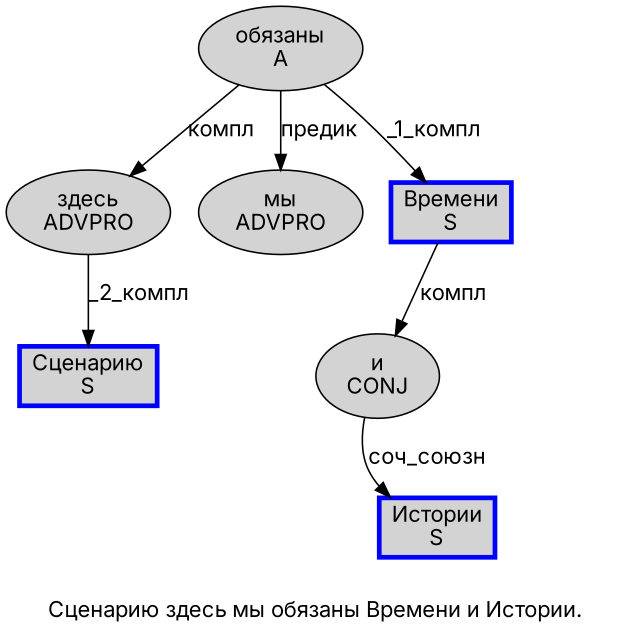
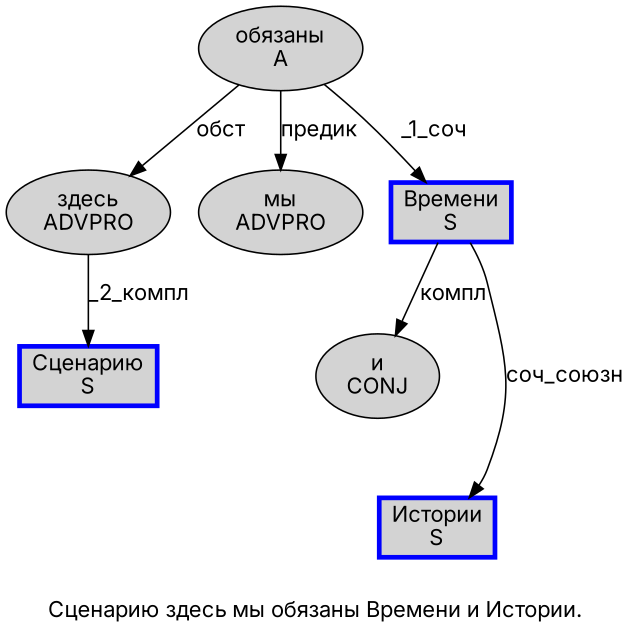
edge "обязаны A" -> "здесь ADVPRO": label "компл" -> "обст"
edge "обязаны A" -> "Времени S": label "_1_компл" -> "_1_соч"
edge "и CONJ" -> "Истории S": now "Времени S" -> "Истории S"
